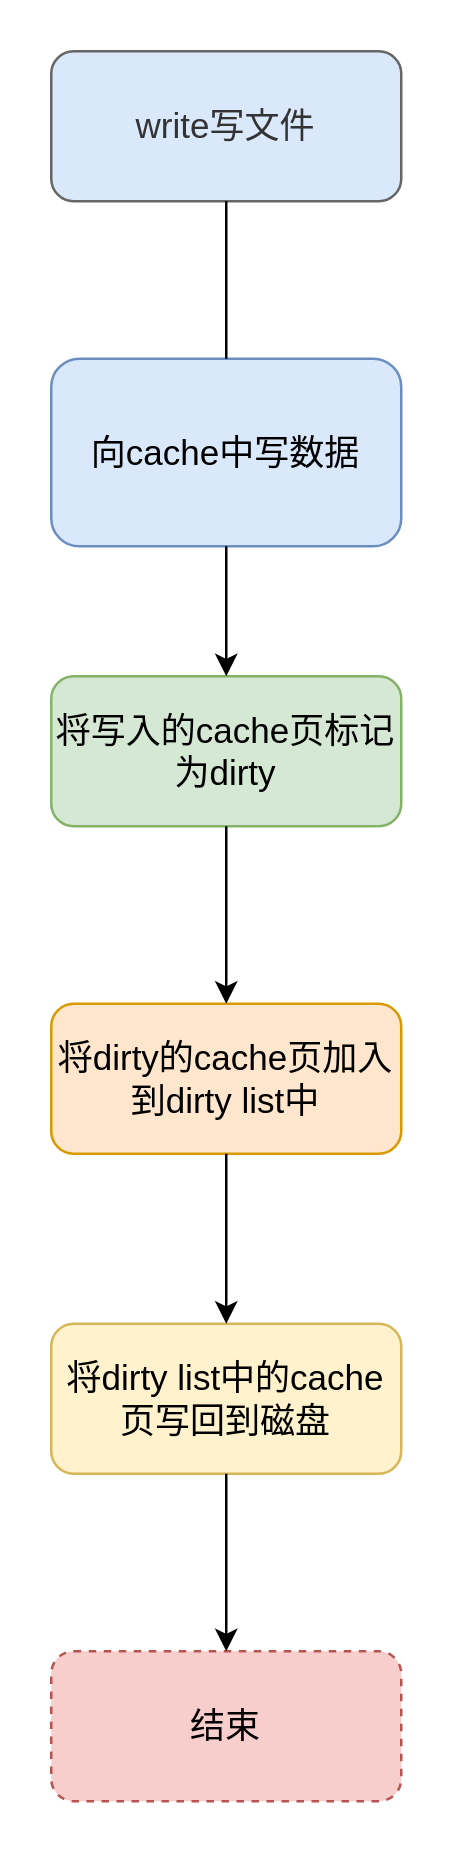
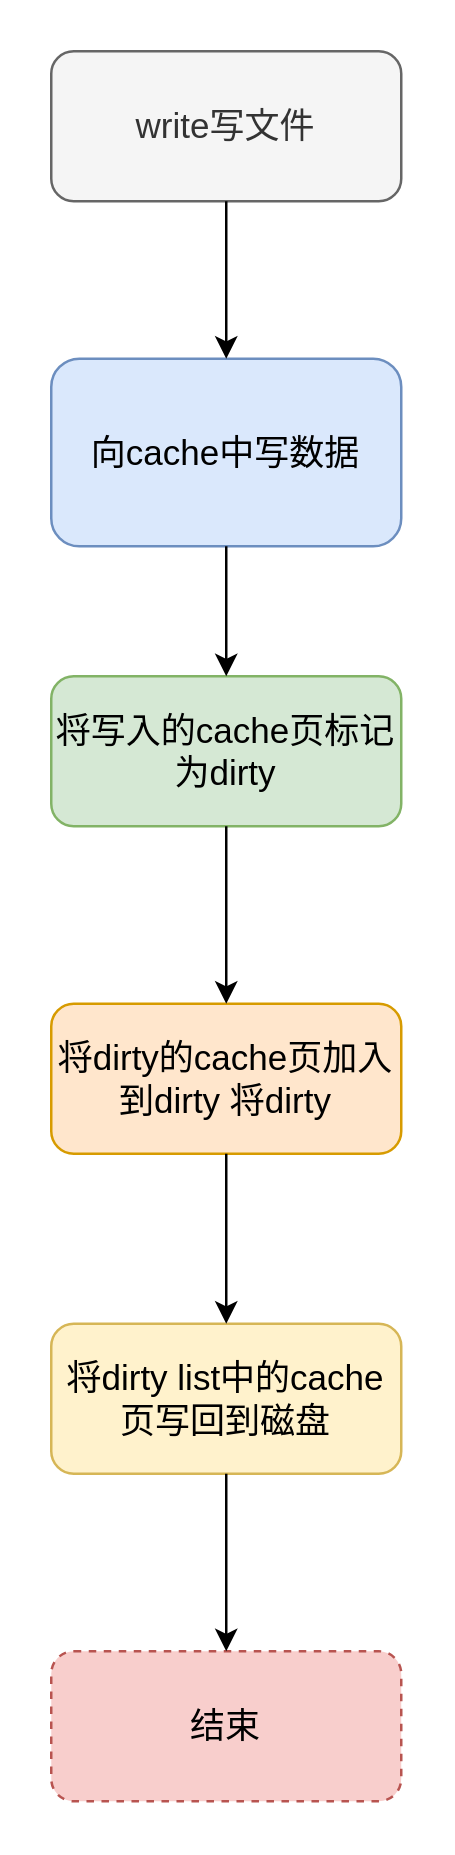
node "write写文件": fillcolor #dae8fc -> #f5f5f5
edge "write写文件" -- "向cache中写数据": arrowhead none -> classic
node "将dirty的cache页加入到dirty list中": label "将dirty的cache页加入到dirty list中" -> "将dirty的cache页加入到dirty 将dirty"
